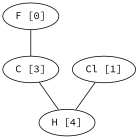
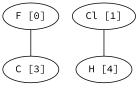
edge "C [3]" -- "H [4]": removed
